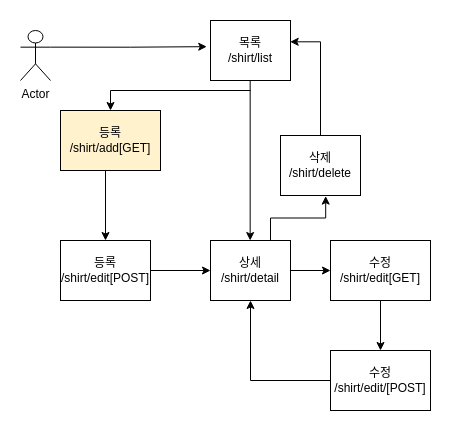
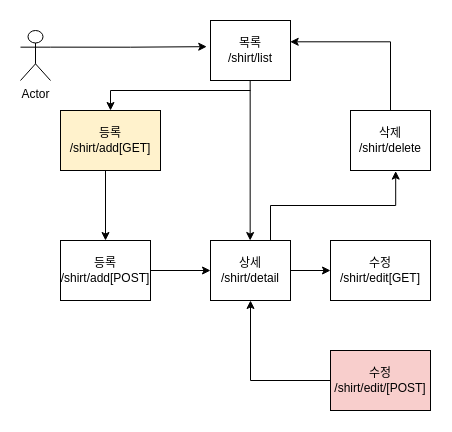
node "삭제 /shirt/delete": moved (321, 166) -> (391, 141)
node "등록 /shirt/edit[POST]": label "등록 /shirt/edit[POST]" -> "등록 /shirt/add[POST]"
edge "수정 /shirt/edit[GET]" -> "수정 /shirt/edit/[POST]": removed
node "수정 /shirt/edit/[POST]": fillcolor #ffffff -> #f8cecc
